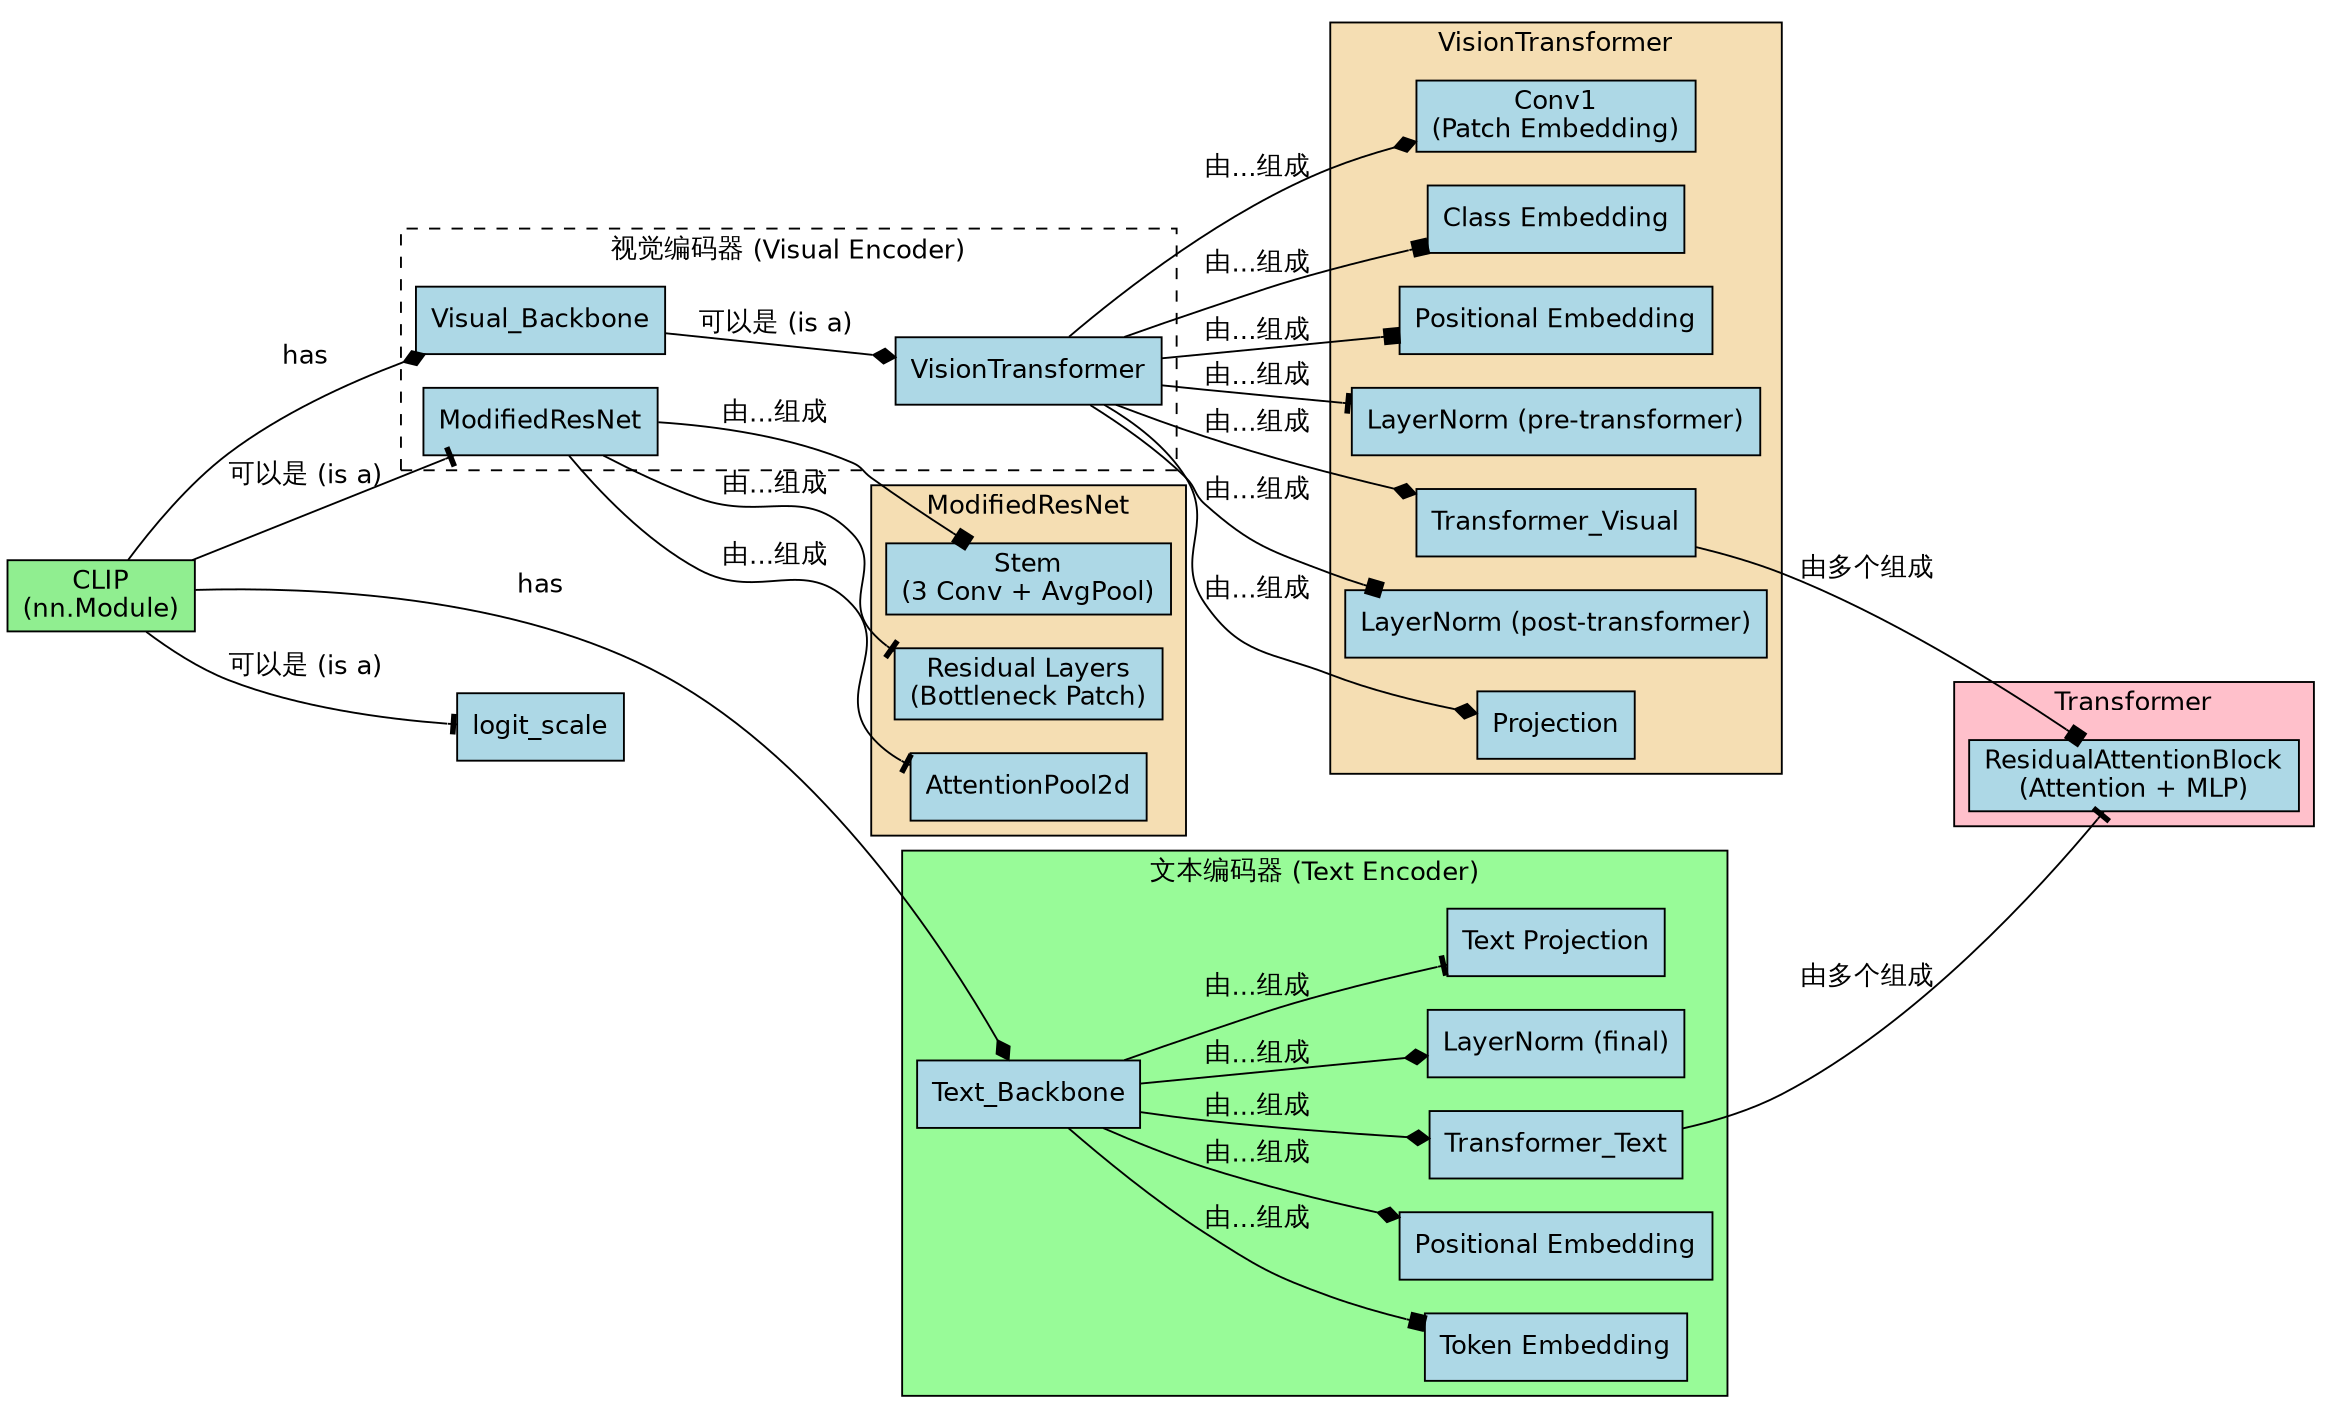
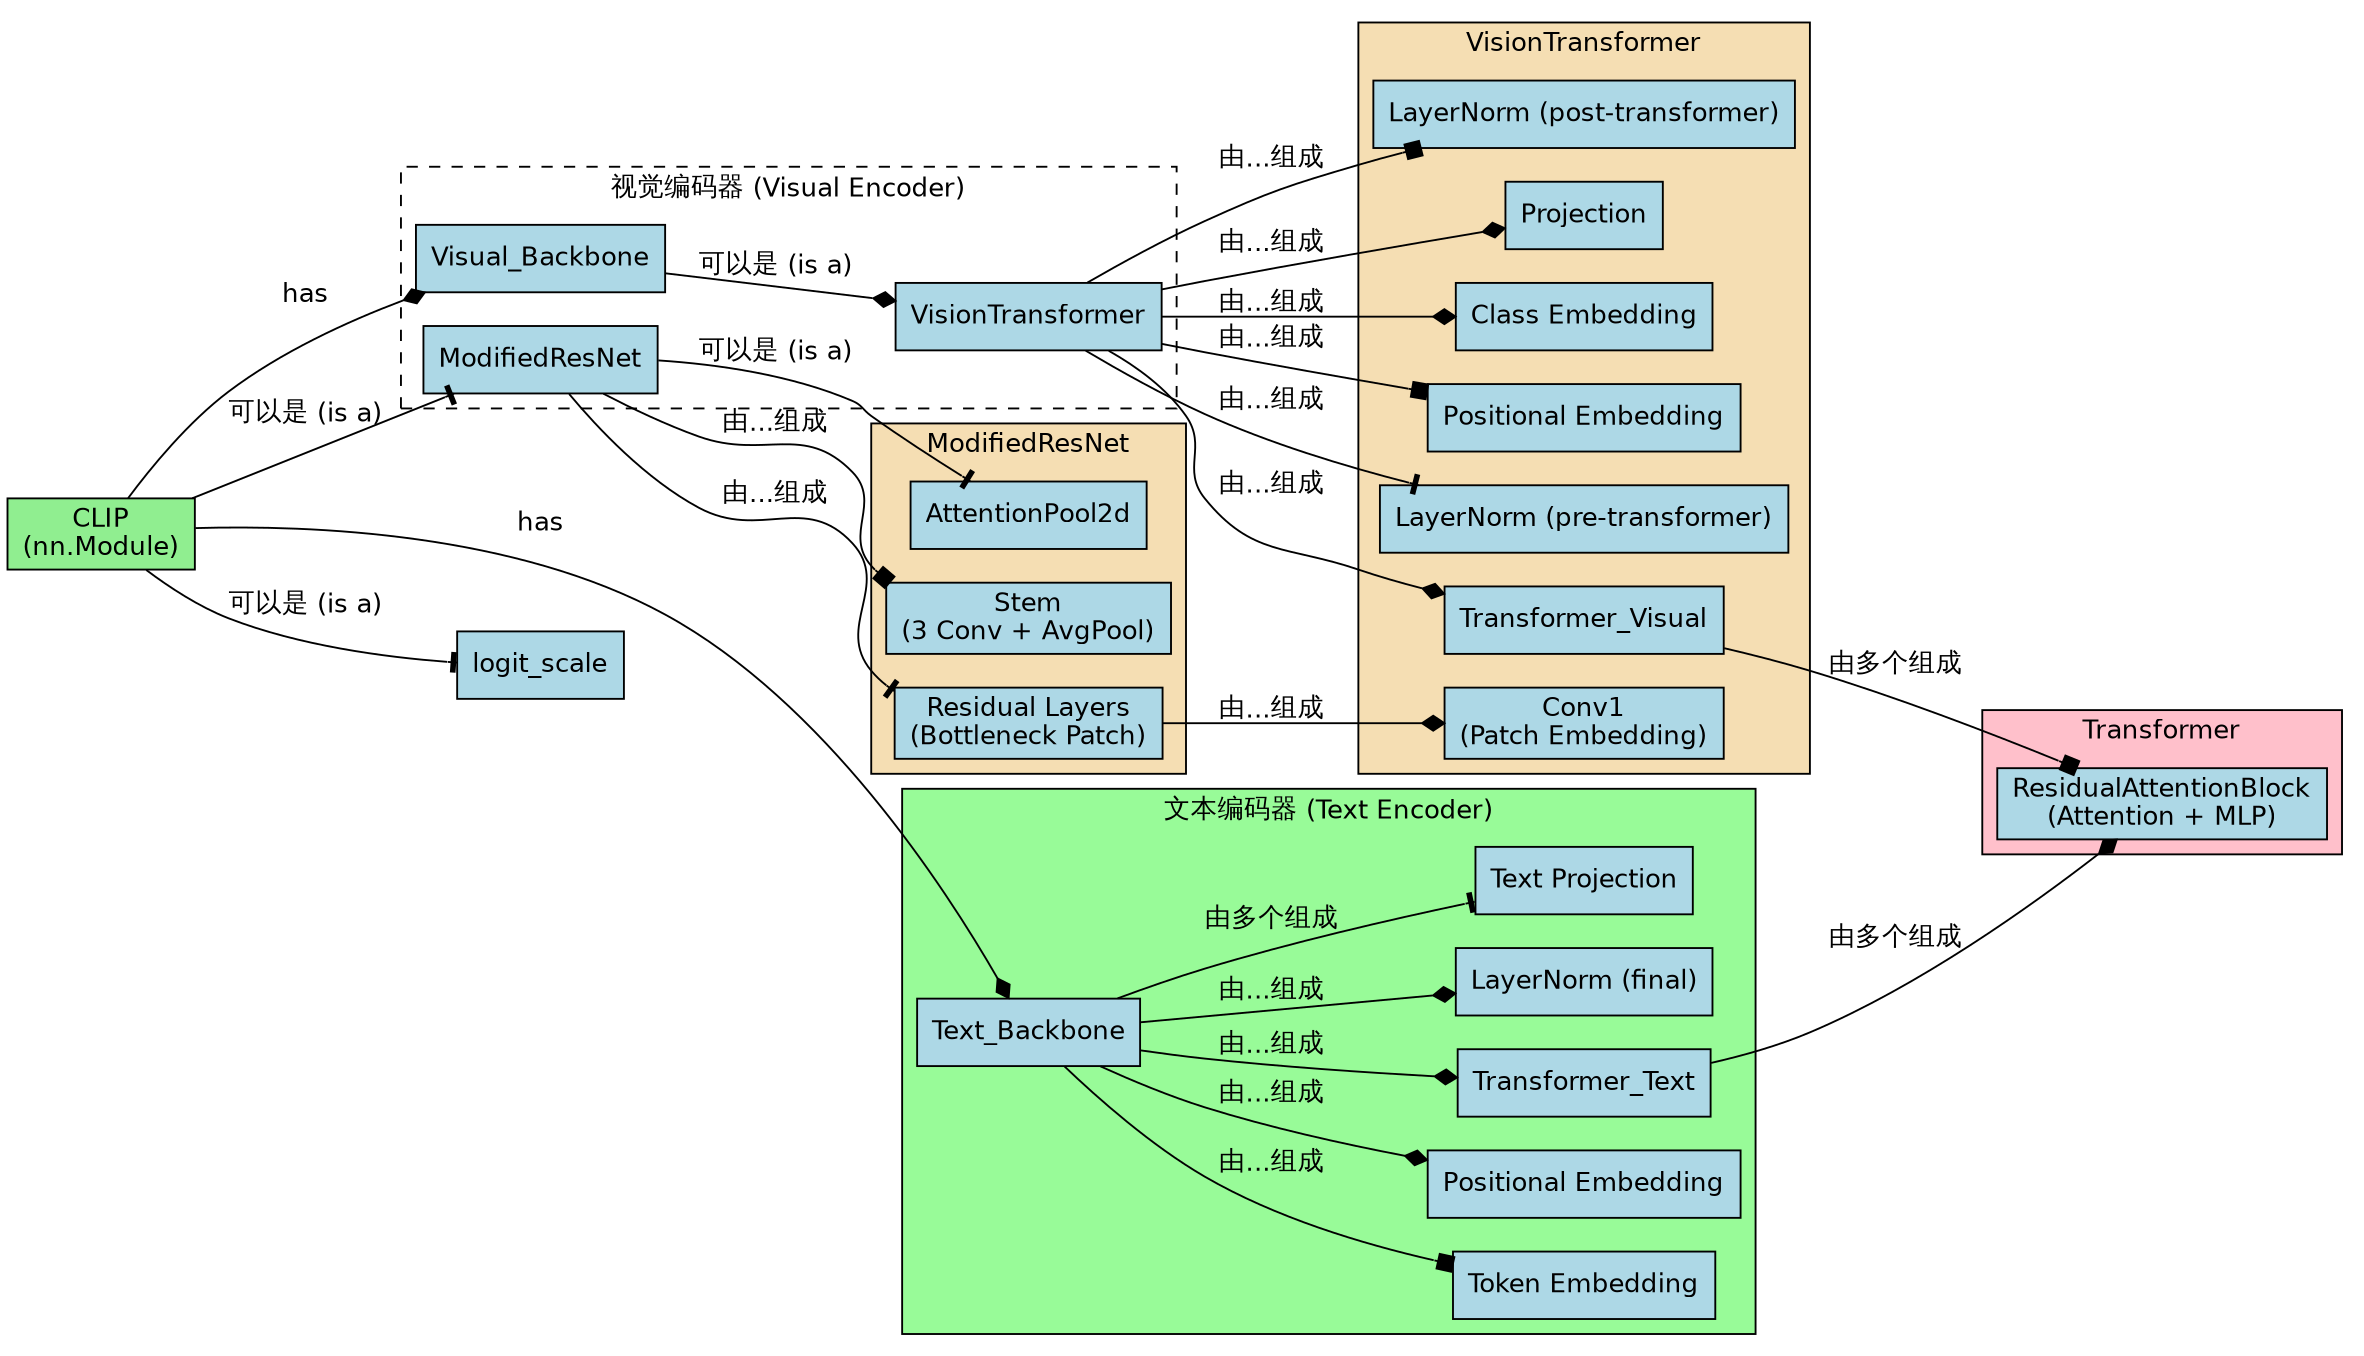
edge "VisionTransformer" -> "Conv1 (Patch Embedding)": now "Residual Layers (Bottleneck Patch)" -> "Conv1 (Patch Embedding)"
edge "VisionTransformer" -> "Class Embedding": arrowhead box -> diamond
edge "ModifiedResNet" -> "AttentionPool2d": label "由...组成" -> "可以是 (is a)"
edge "Text_Backbone" -> "Text Projection": label "由...组成" -> "由多个组成"
edge "Transformer_Text" -> "ResidualAttentionBlock (Attention + MLP)": arrowhead tee -> diamond
